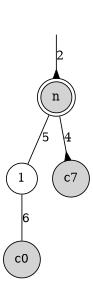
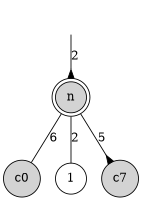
edge "n" -- "1": label "5" -> "2"
edge "n" -- "c7": label "4" -> "5"
edge "1" -- "c0": now "n" -- "c0"
